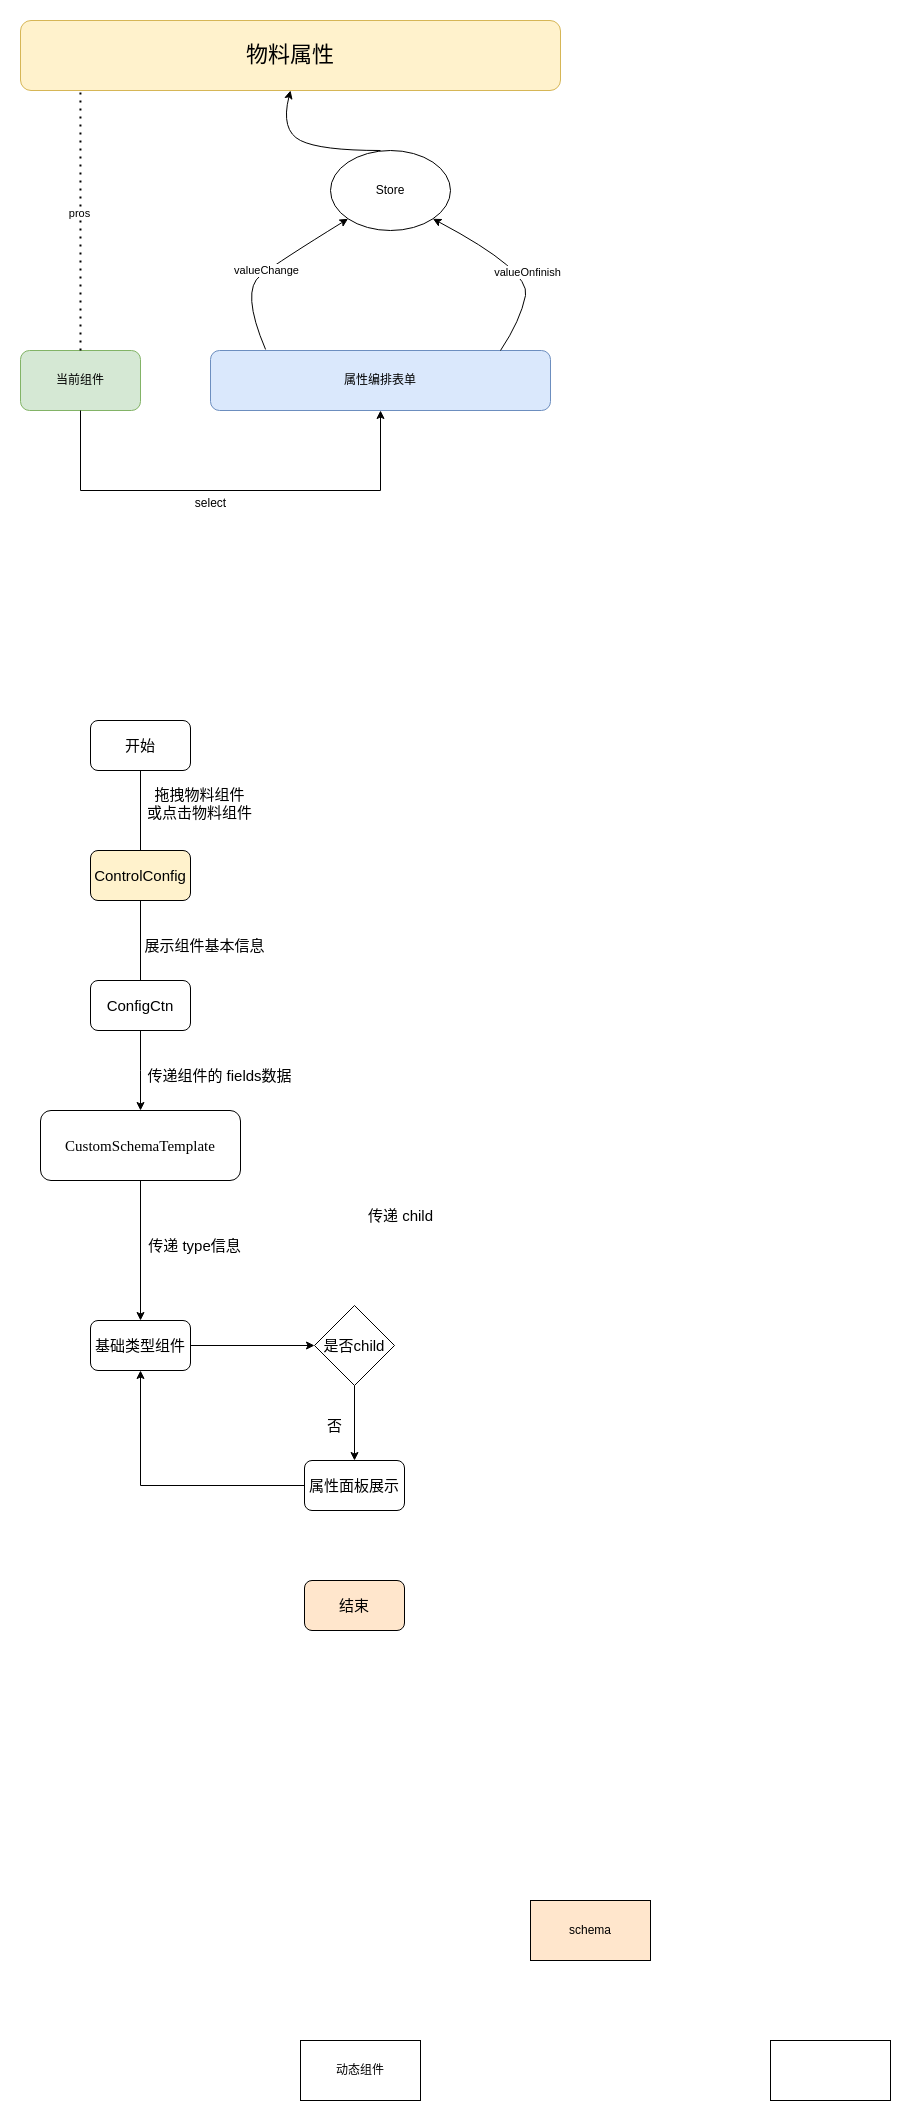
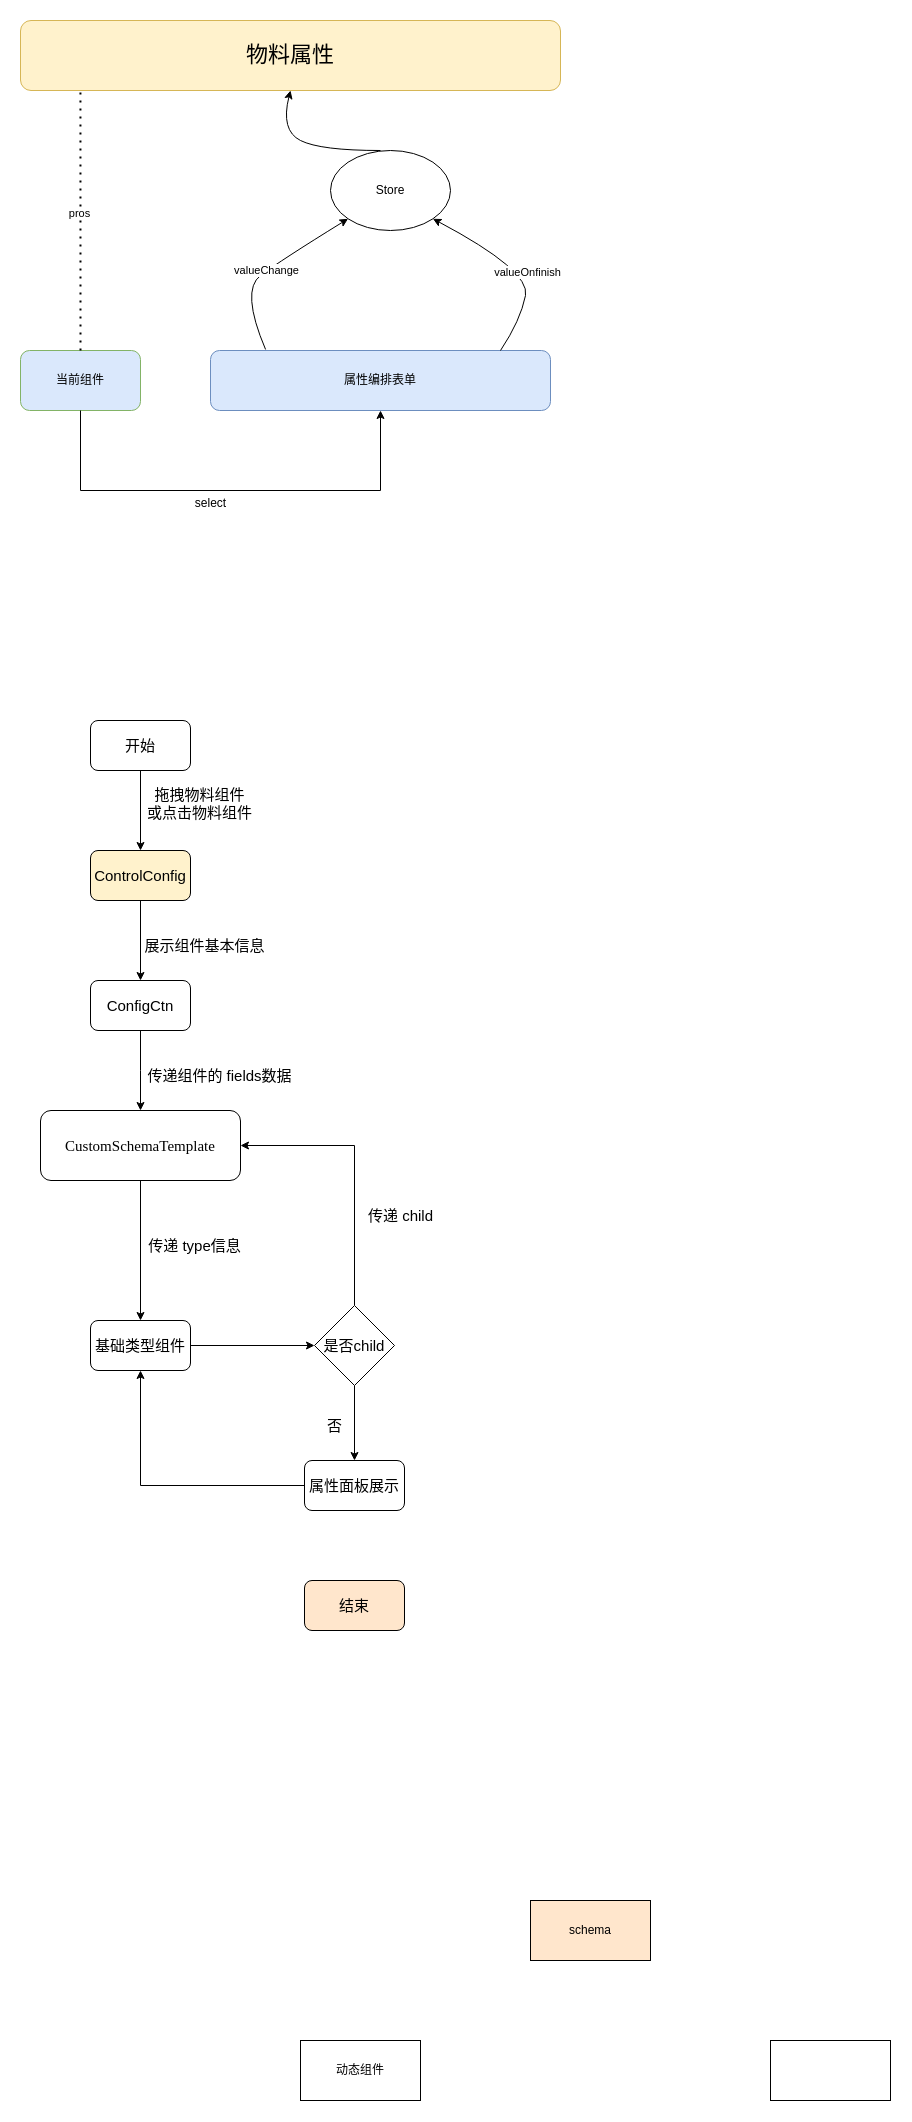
node "当前组件": fillcolor #d5e8d4 -> #dae8fc
edge "开始" -- "ControlConfig": arrowhead none -> classic
edge "ControlConfig" -- "ConfigCtn": arrowhead none -> classic
edge "是否child" -> "CustomSchemaTemplate": added
